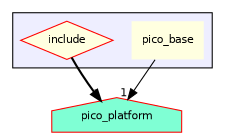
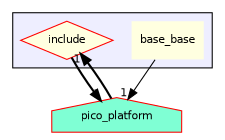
node "pico_base": label "pico_base" -> "base_base"
edge "pico_platform" -> "include": added
